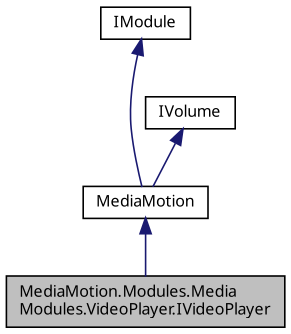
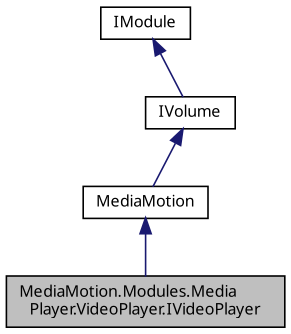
edge "MediaMotion" -> "IModule": now "IVolume" -> "IModule"
node "MediaMotion.Modules.Media Modules.VideoPlayer.IVideoPlayer": label "MediaMotion.Modules.Media Modules.VideoPlayer.IVideoPlayer" -> "MediaMotion.Modules.Media Player.VideoPlayer.IVideoPlayer"
